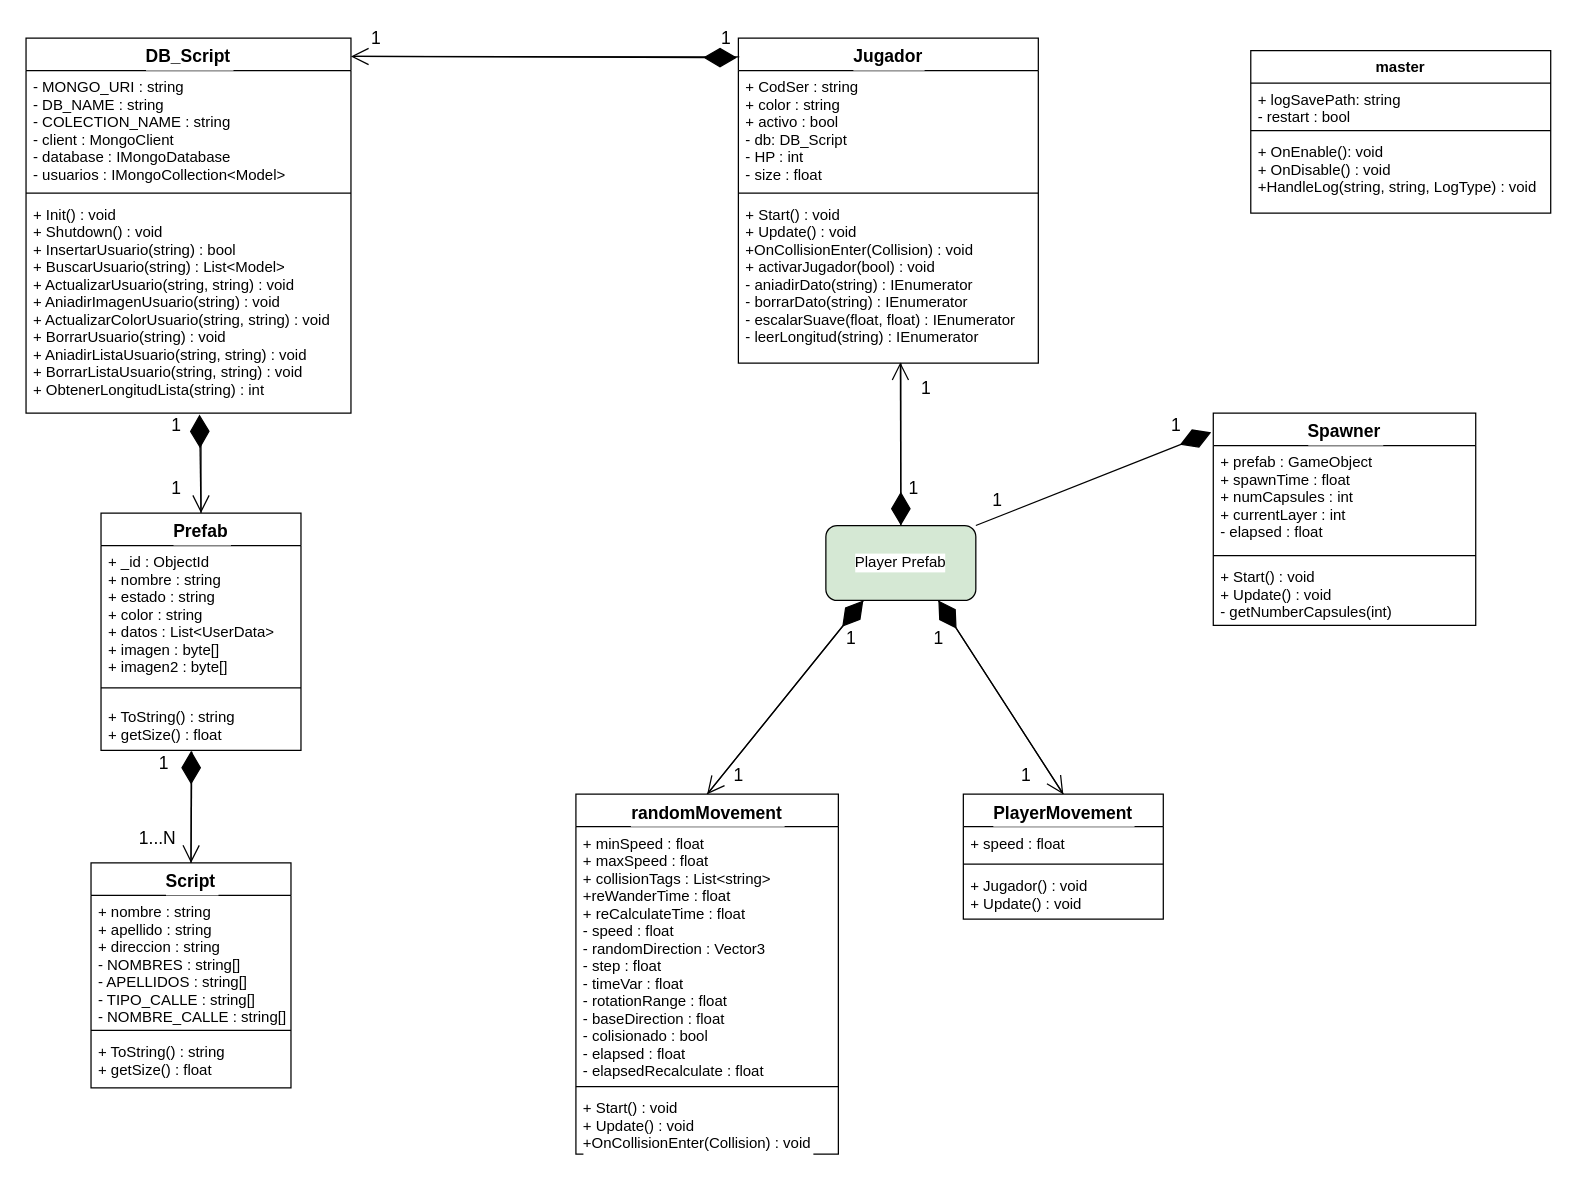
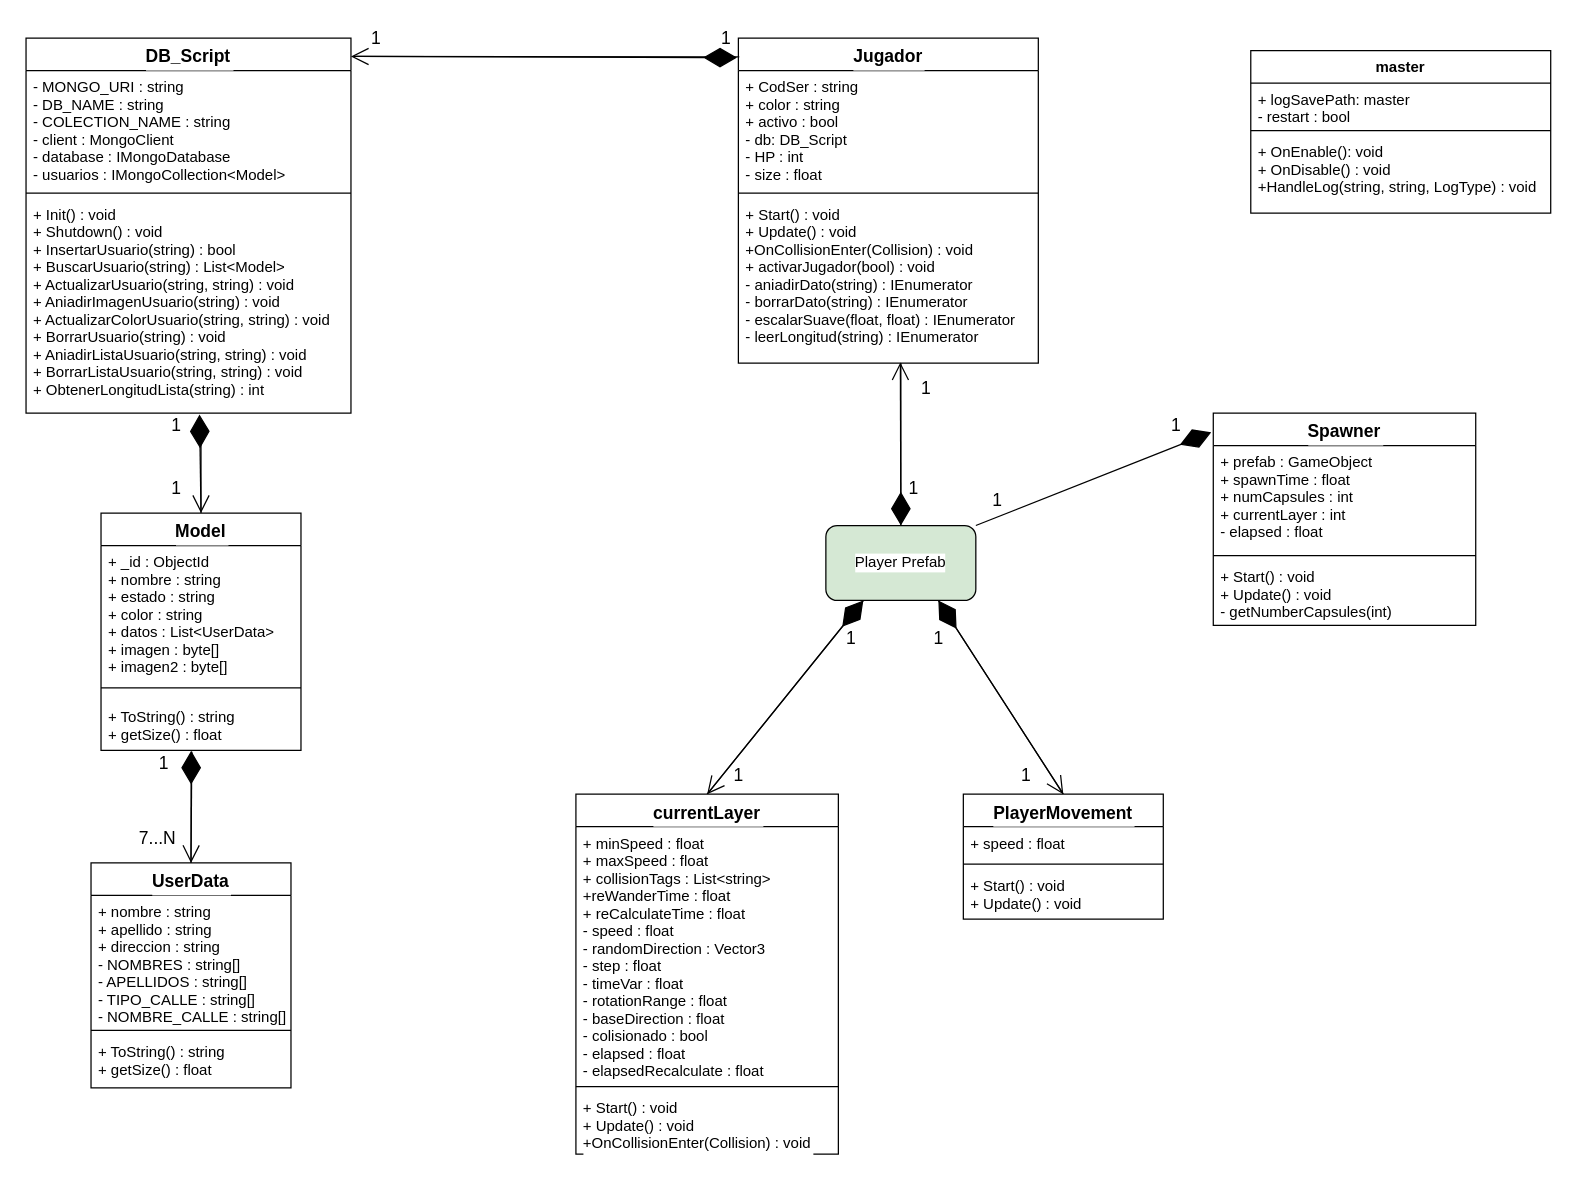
node "+ logSavePath: string - restart : bool": label "+ logSavePath: string - restart : bool" -> "+ logSavePath: master - restart : bool"
node "Prefab": label "Prefab" -> "Model"
node "randomMovement": label "randomMovement" -> "currentLayer"
node "1...N": label "1...N" -> "7...N"
node "Script": label "Script" -> "UserData"
node "+ Jugador() : void + Update() : void": label "+ Jugador() : void + Update() : void" -> "+ Start() : void + Update() : void"
